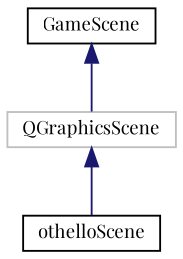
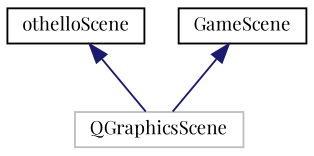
edge "othelloScene" -> "QGraphicsScene": reversed
